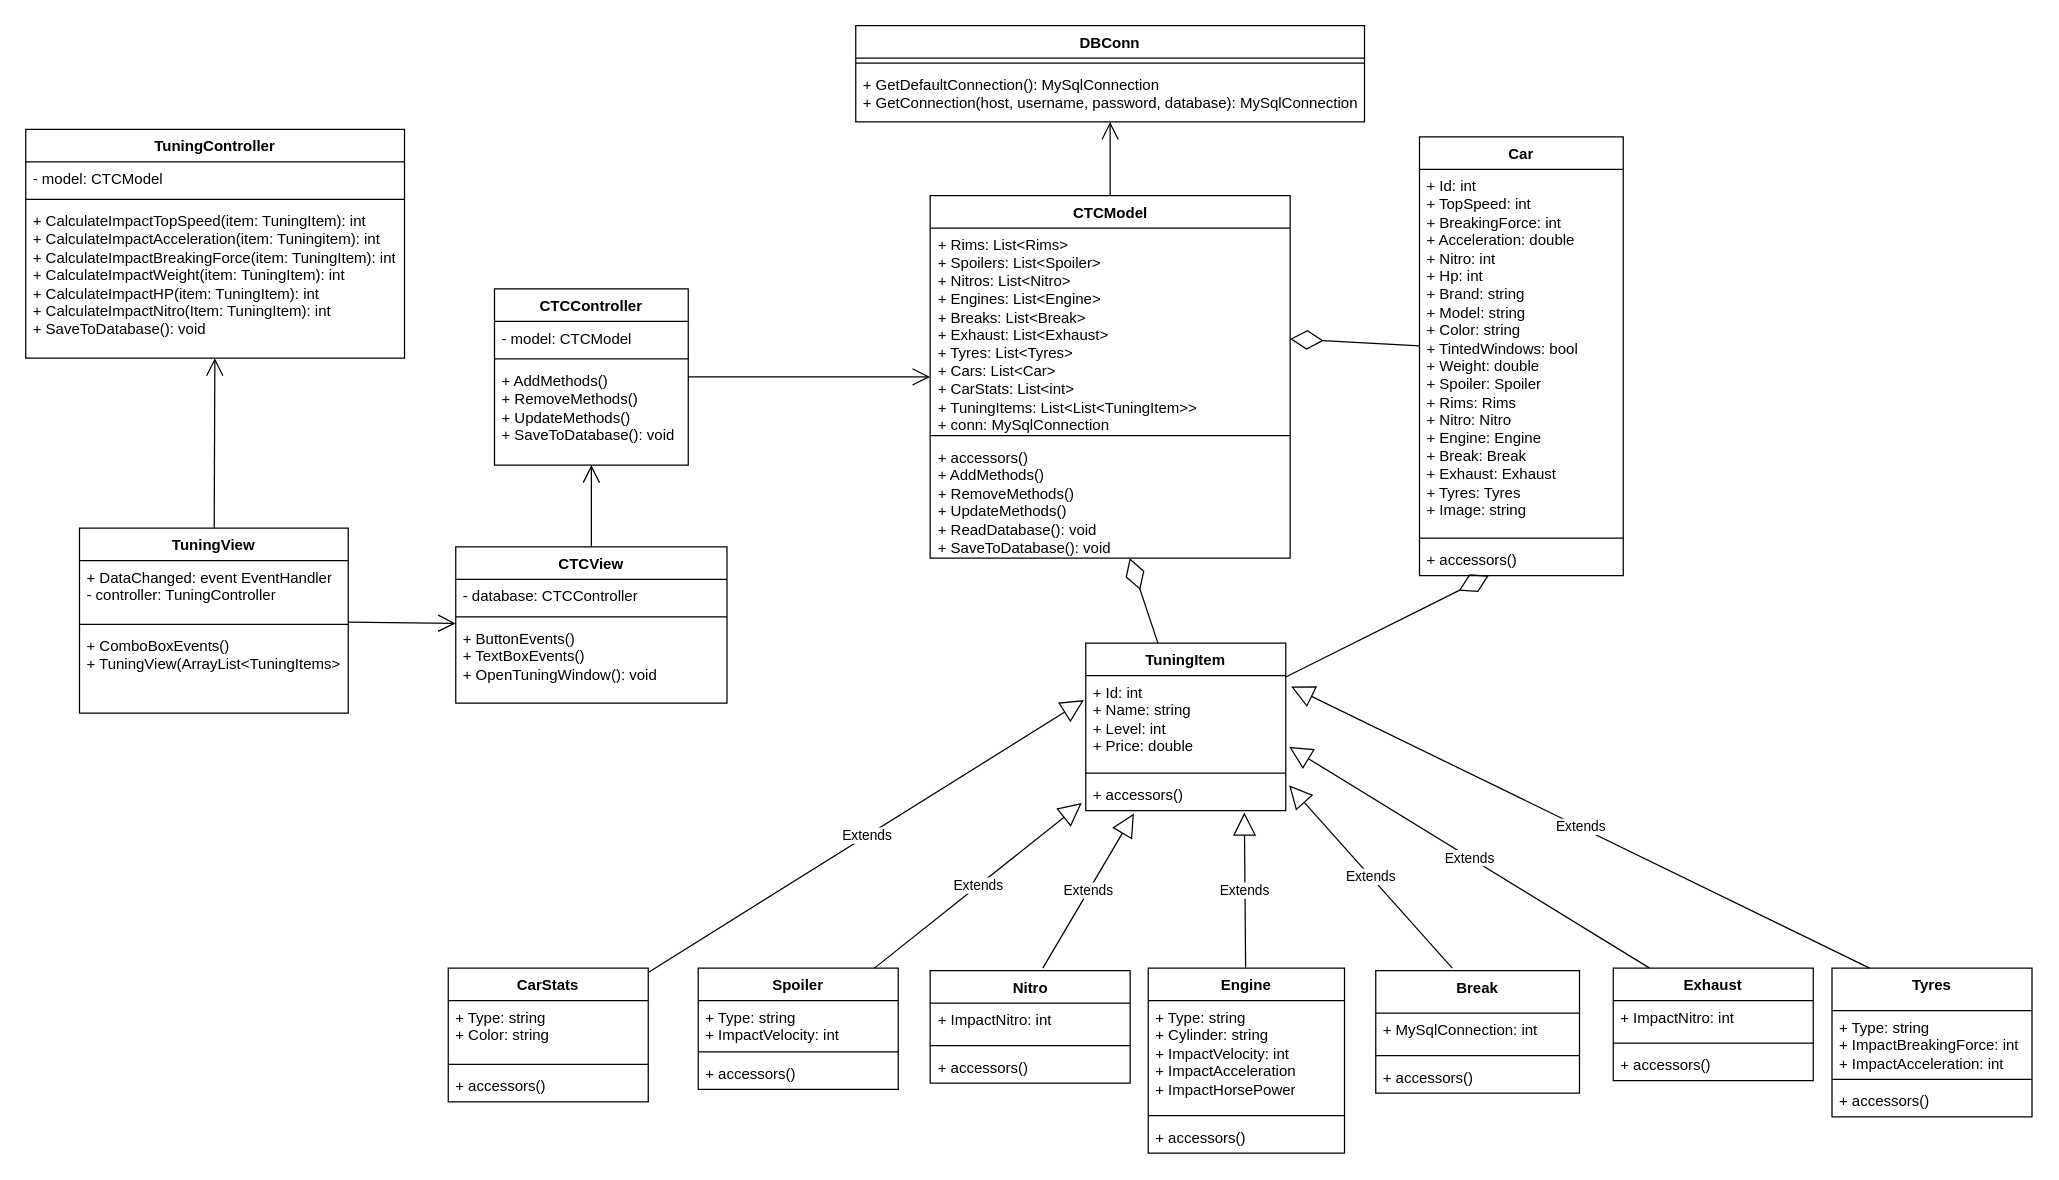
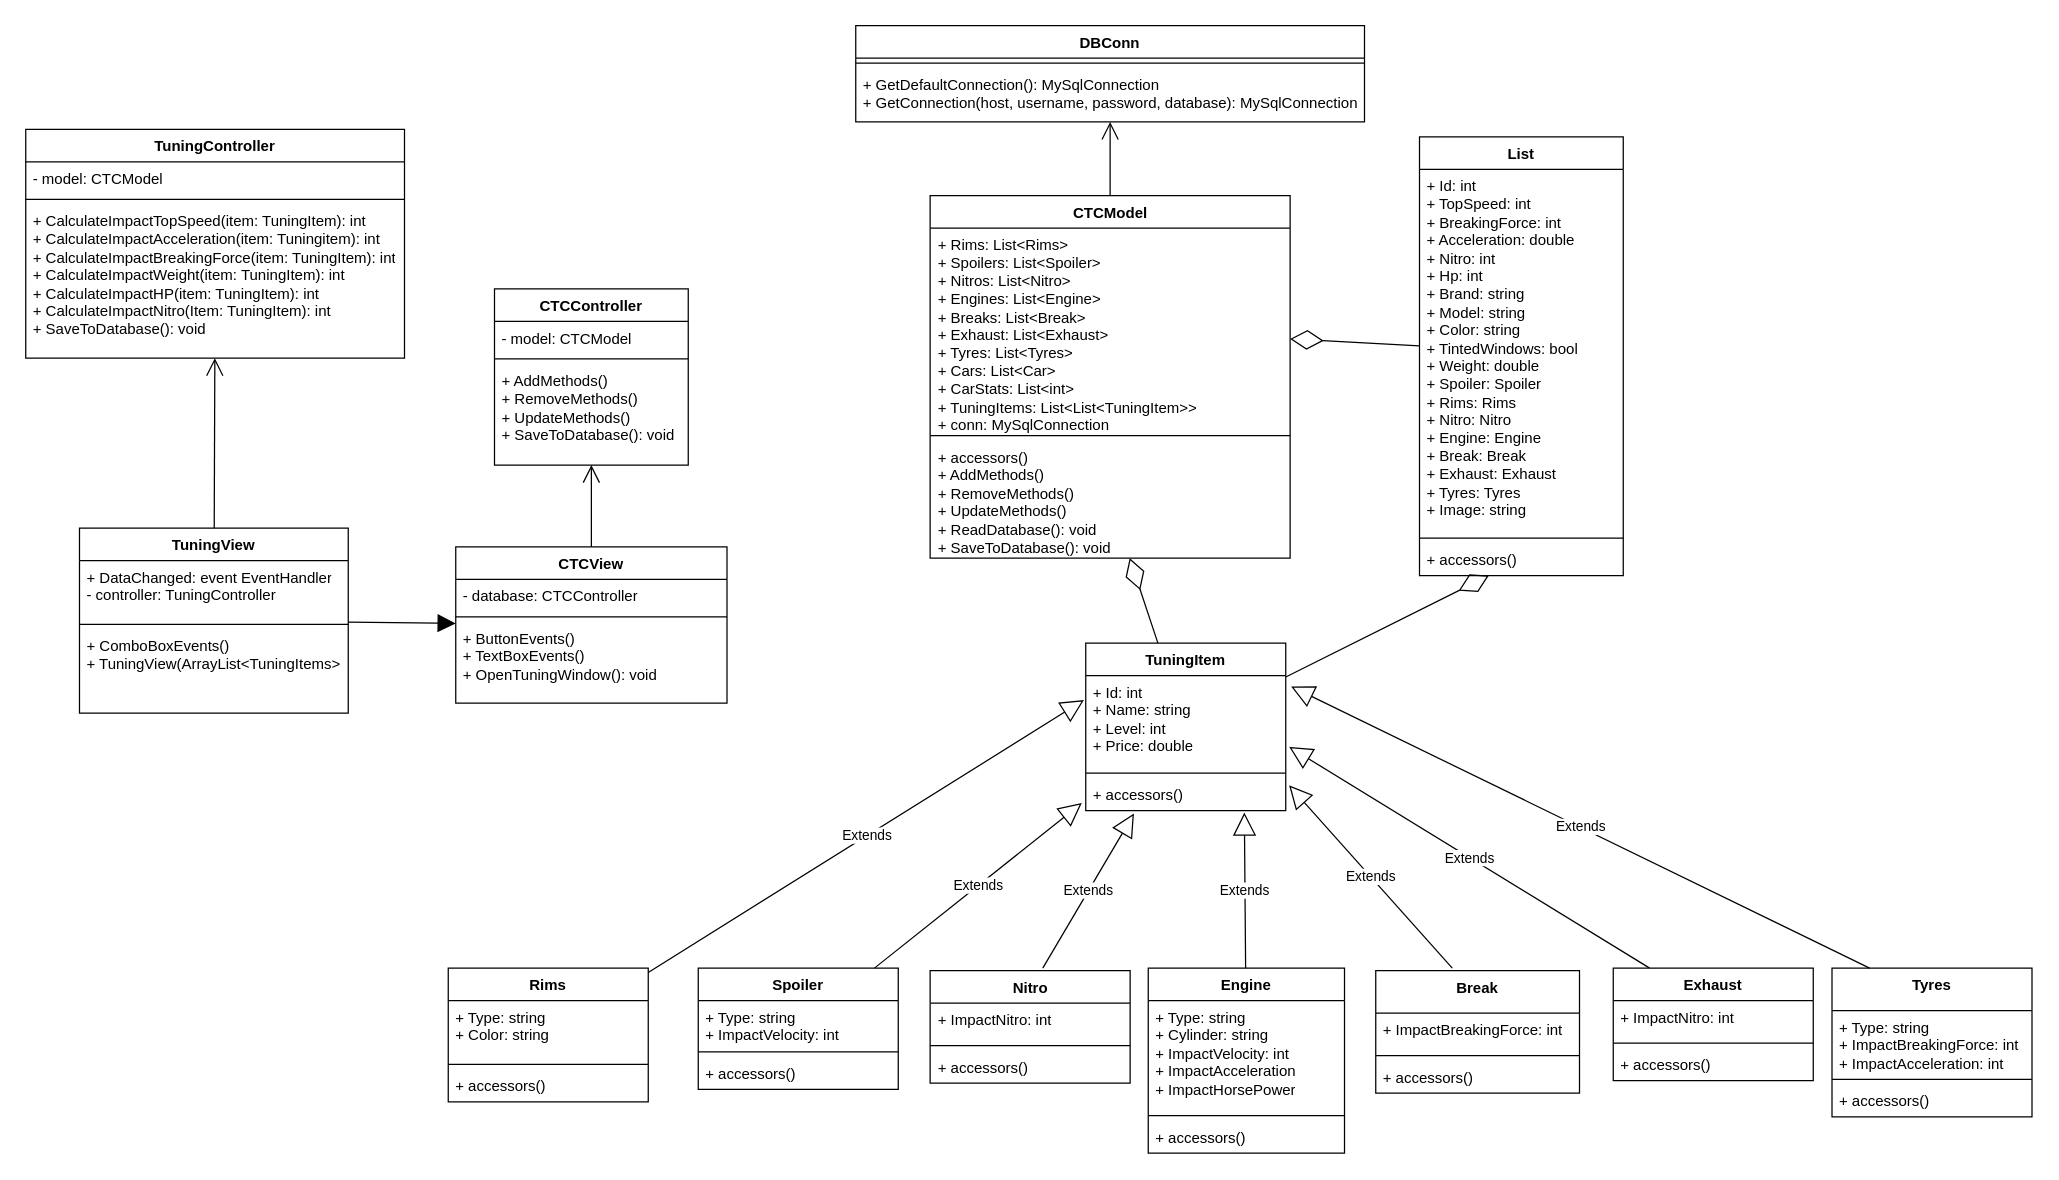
node "Car": label "Car" -> "List"
edge "CTCController" -> "CTCModel": removed
edge "TuningView" -> "CTCView": arrowhead open -> block
node "CarStats": label "CarStats" -> "Rims"
node "+ MySqlConnection: int": label "+ MySqlConnection: int" -> "+ ImpactBreakingForce: int"
